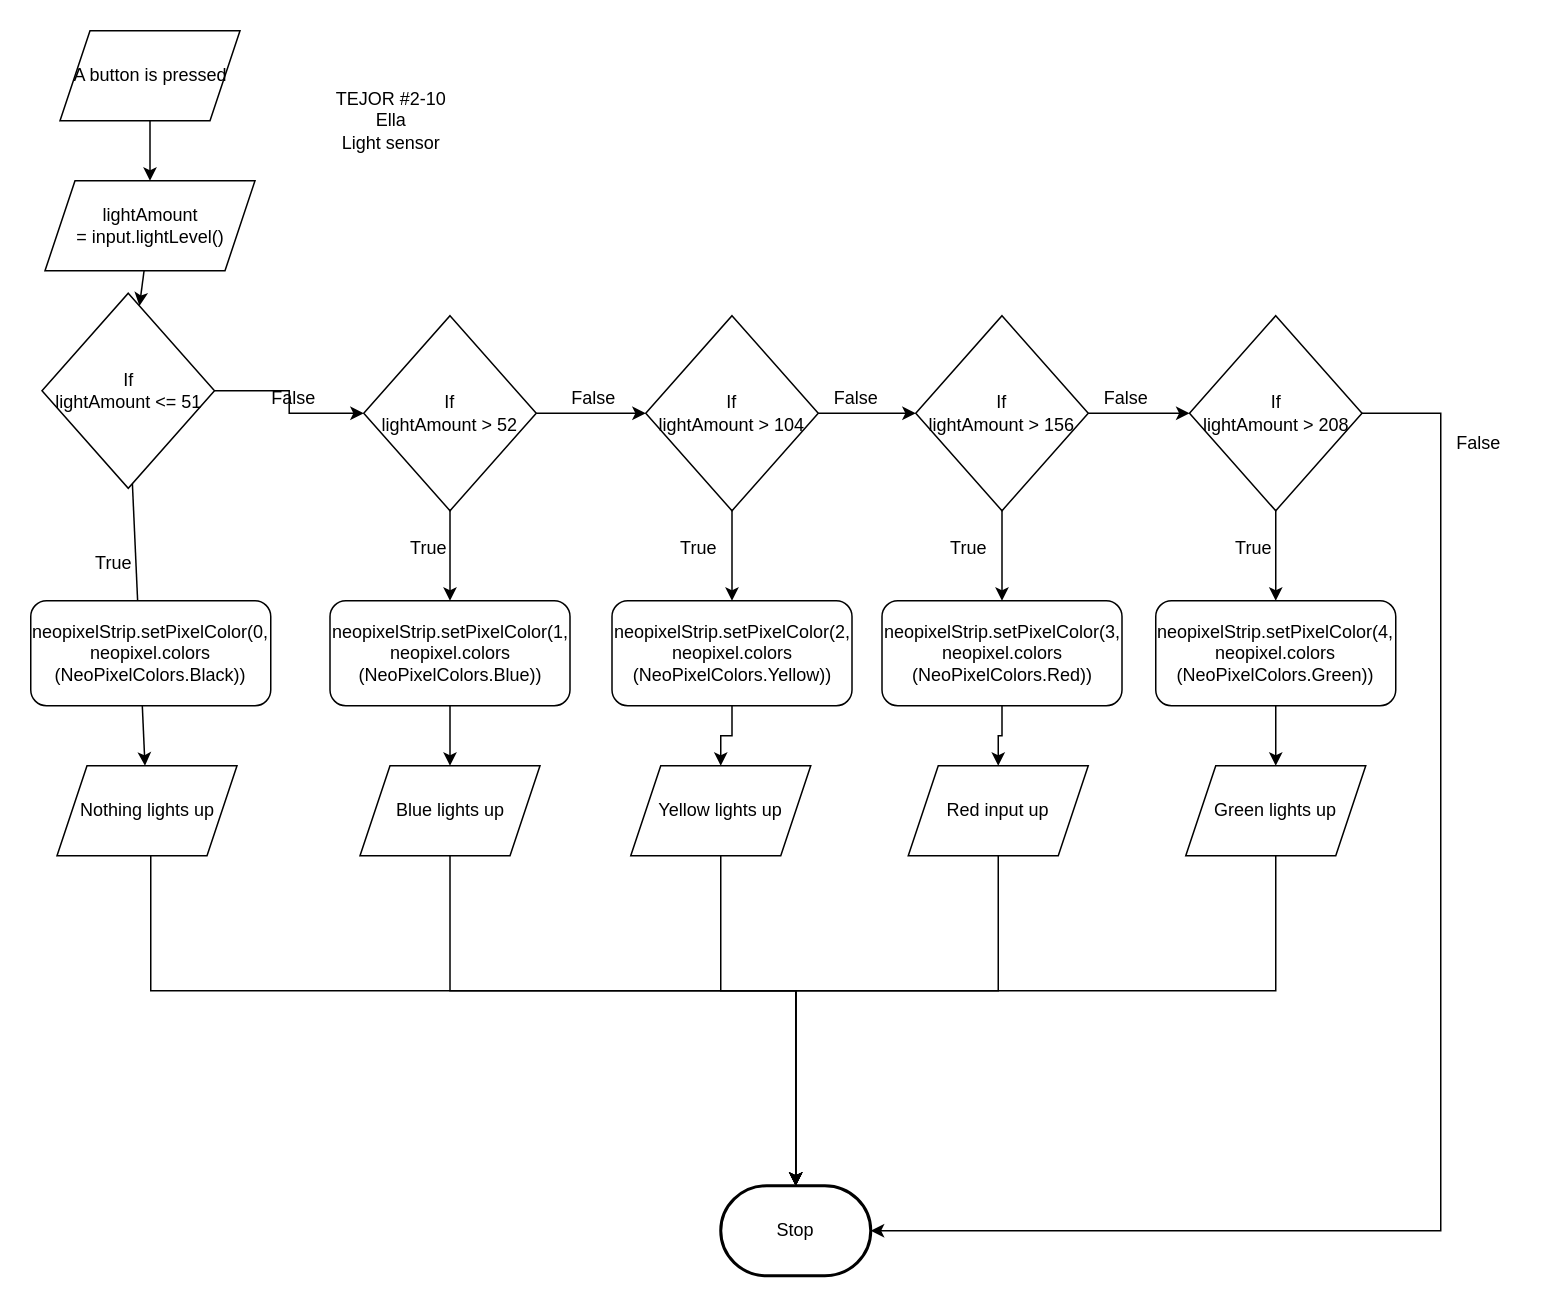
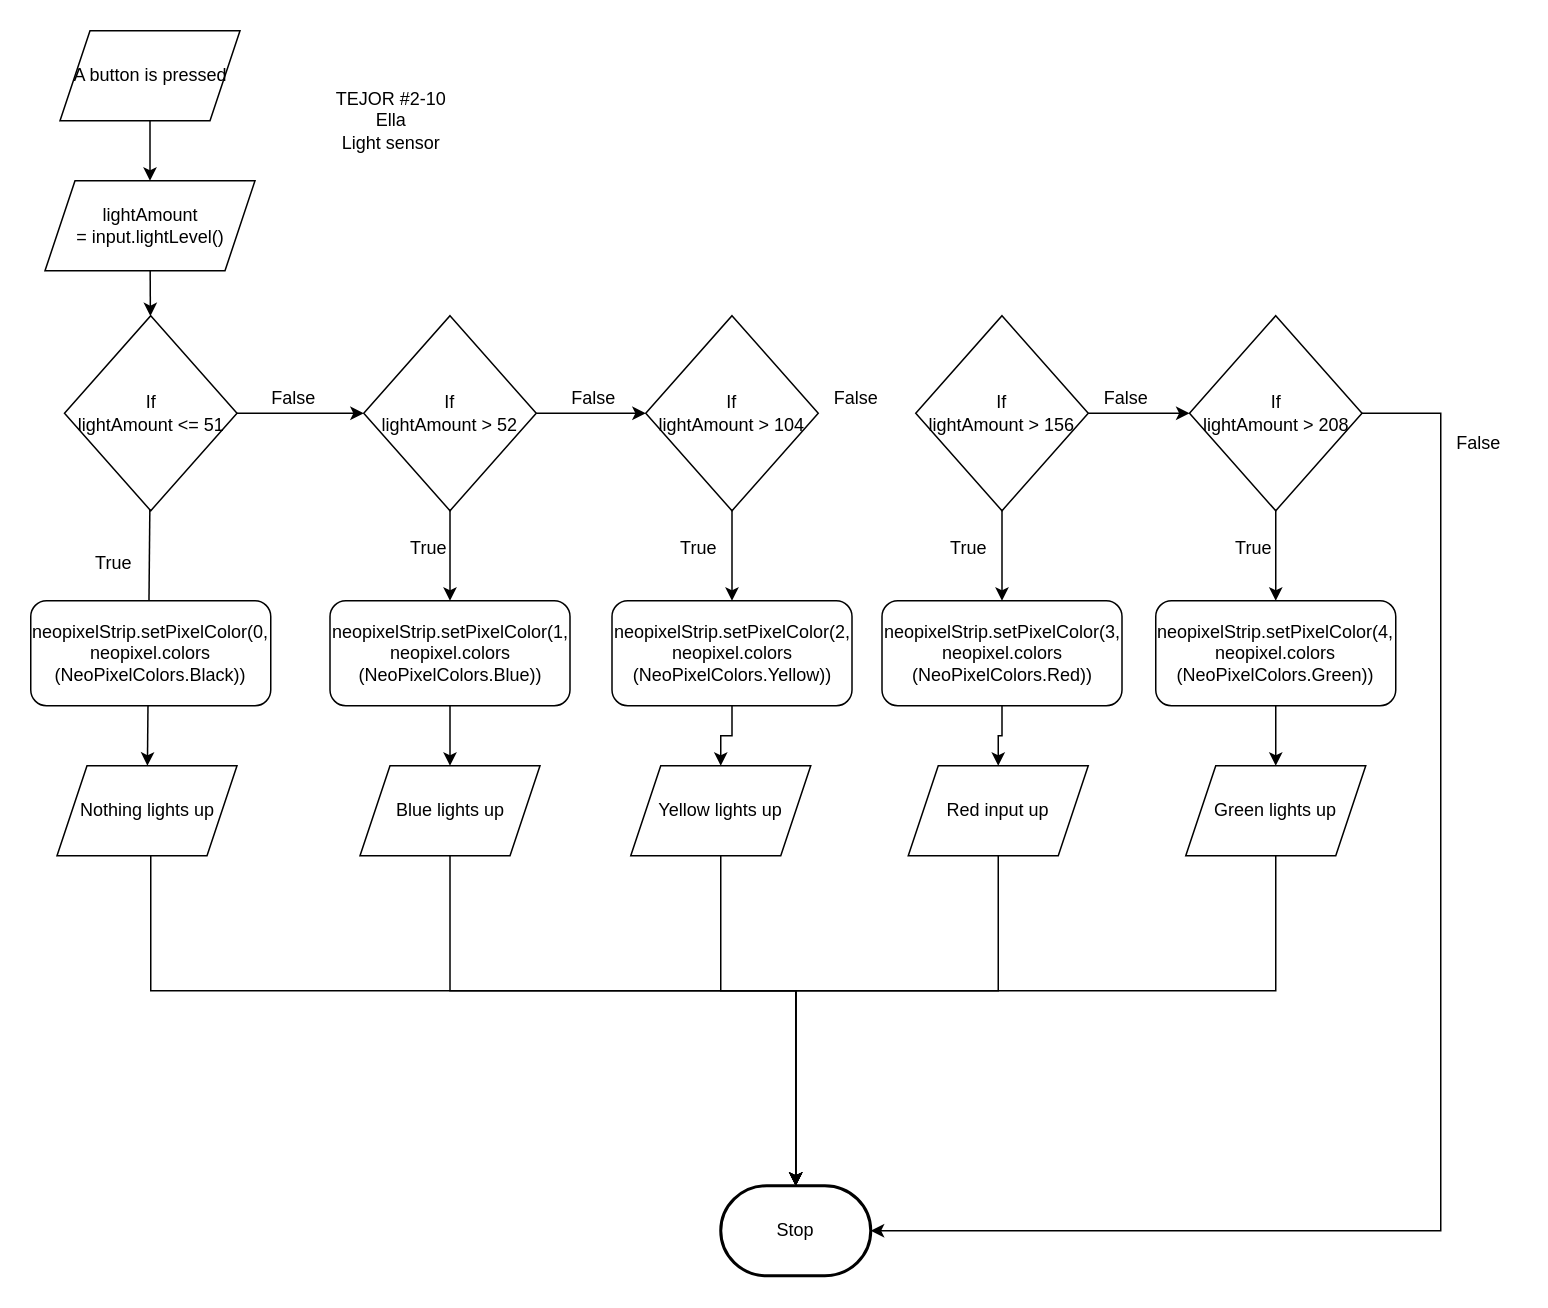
node "If lightAmount <= 51": moved (128, 391) -> (151, 413)
edge "If lightAmount > 104" -> "If lightAmount > 156": removed
